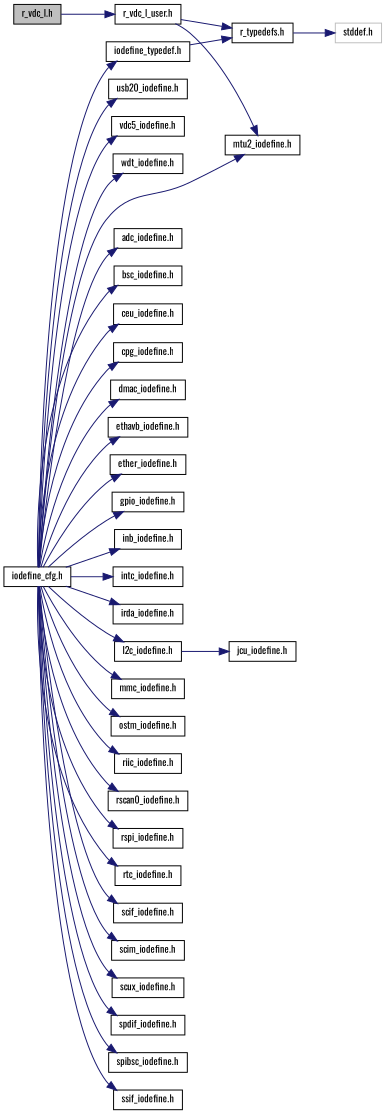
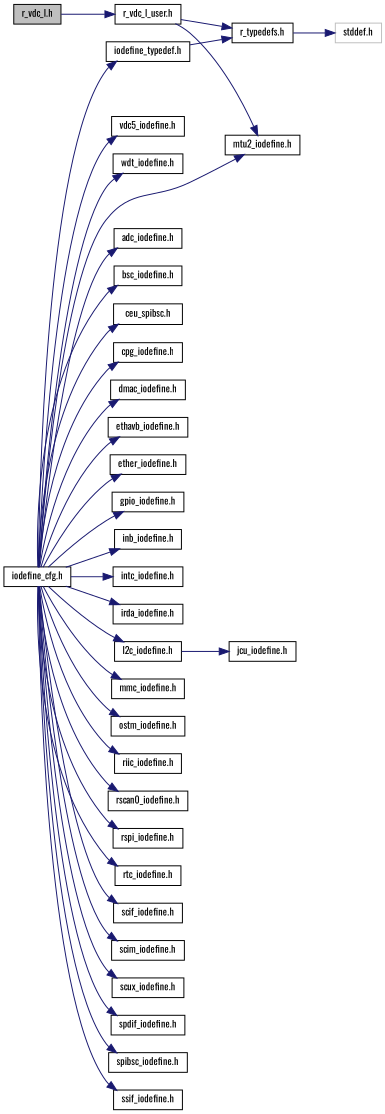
node "usb20_iodefine.h": removed
node "ceu_iodefine.h": label "ceu_iodefine.h" -> "ceu_spibsc.h"
